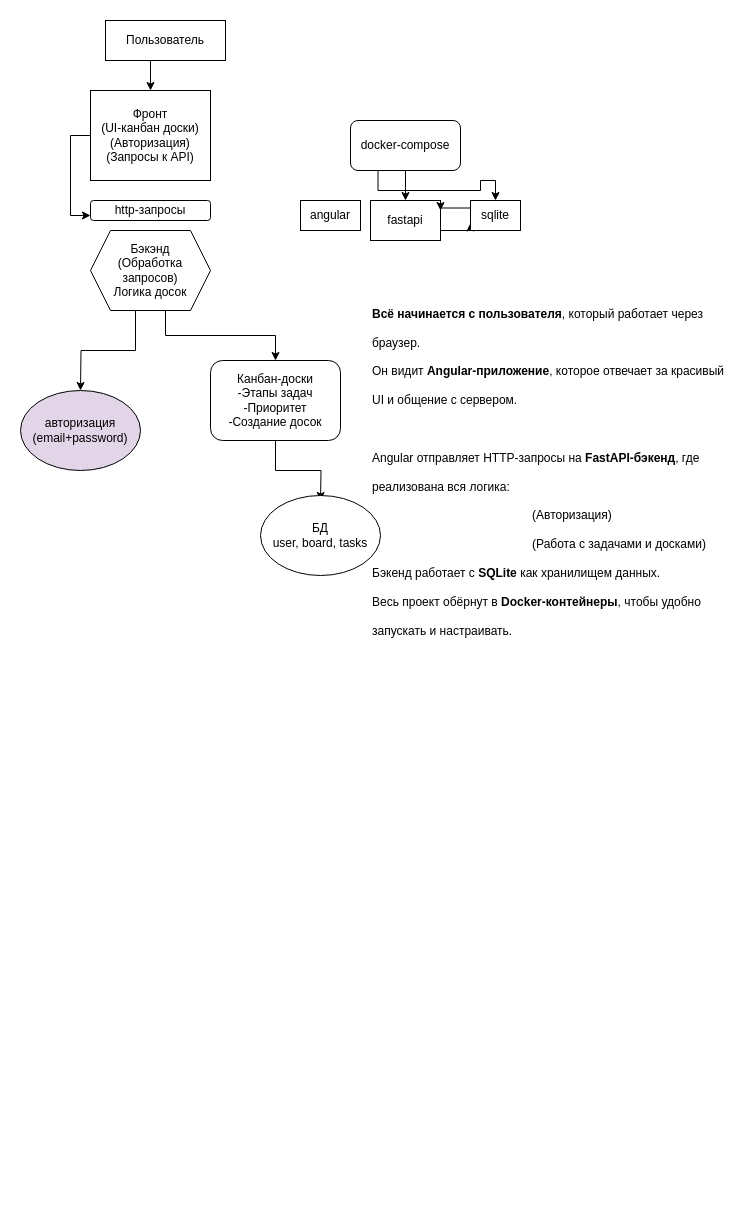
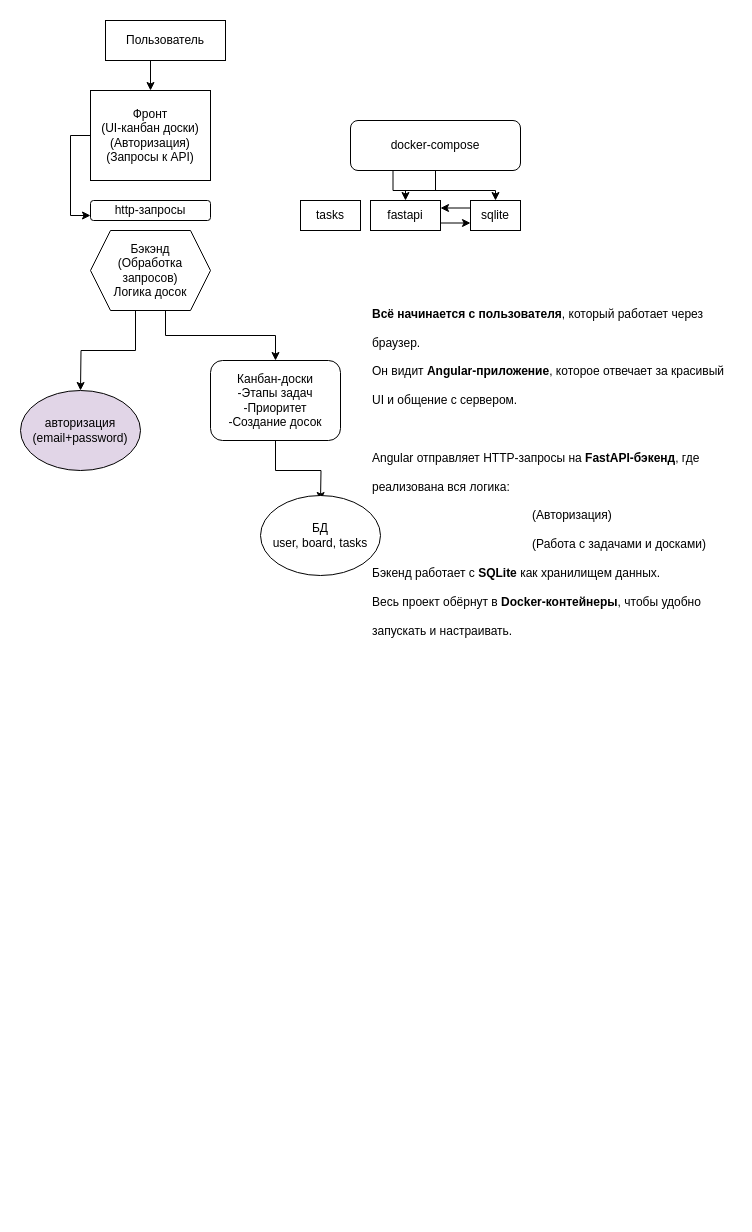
node "docker-compose": size 110x50 -> 170x50
node "angular": label "angular" -> "tasks"
node "fastapi": size 70x40 -> 70x30
